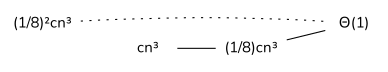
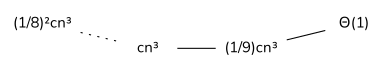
edge "(1/8)²cn³" -- "Θ(1)": now "(1/8)²cn³" -- "cn³"
node "(1/8)cn³": label "(1/8)cn³" -> "(1/9)cn³"
